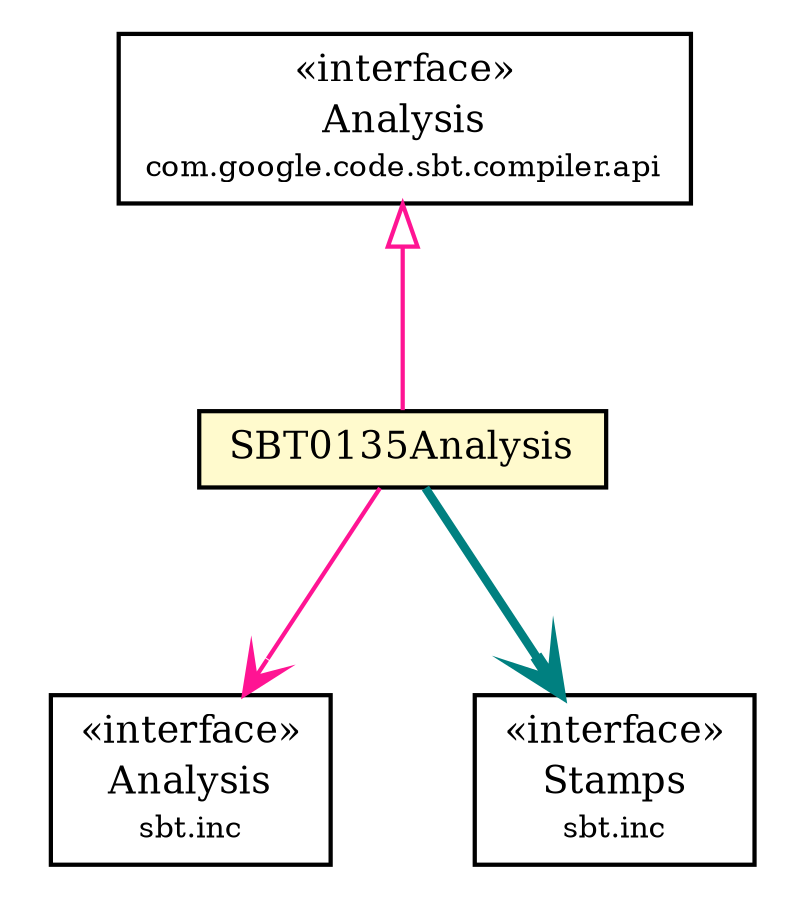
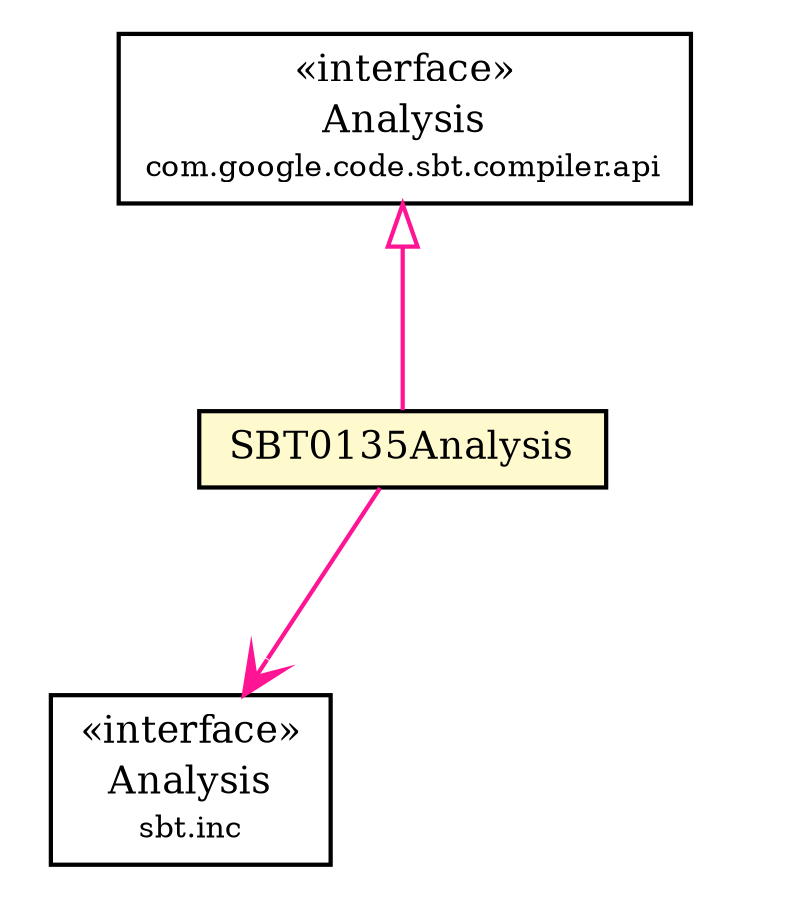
node "Stamps": removed
